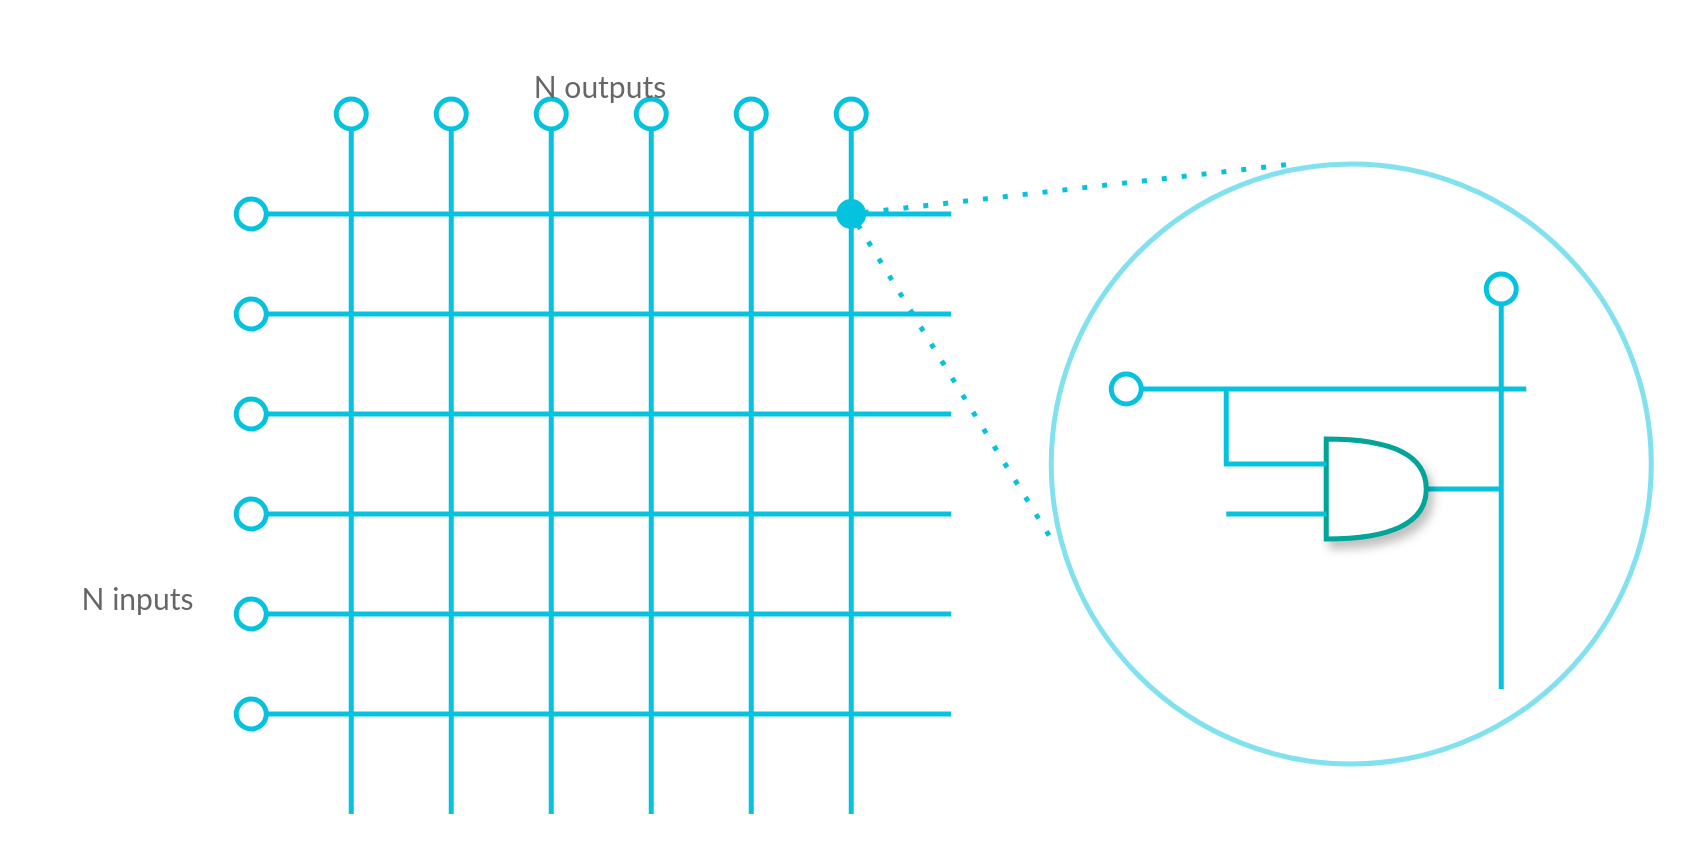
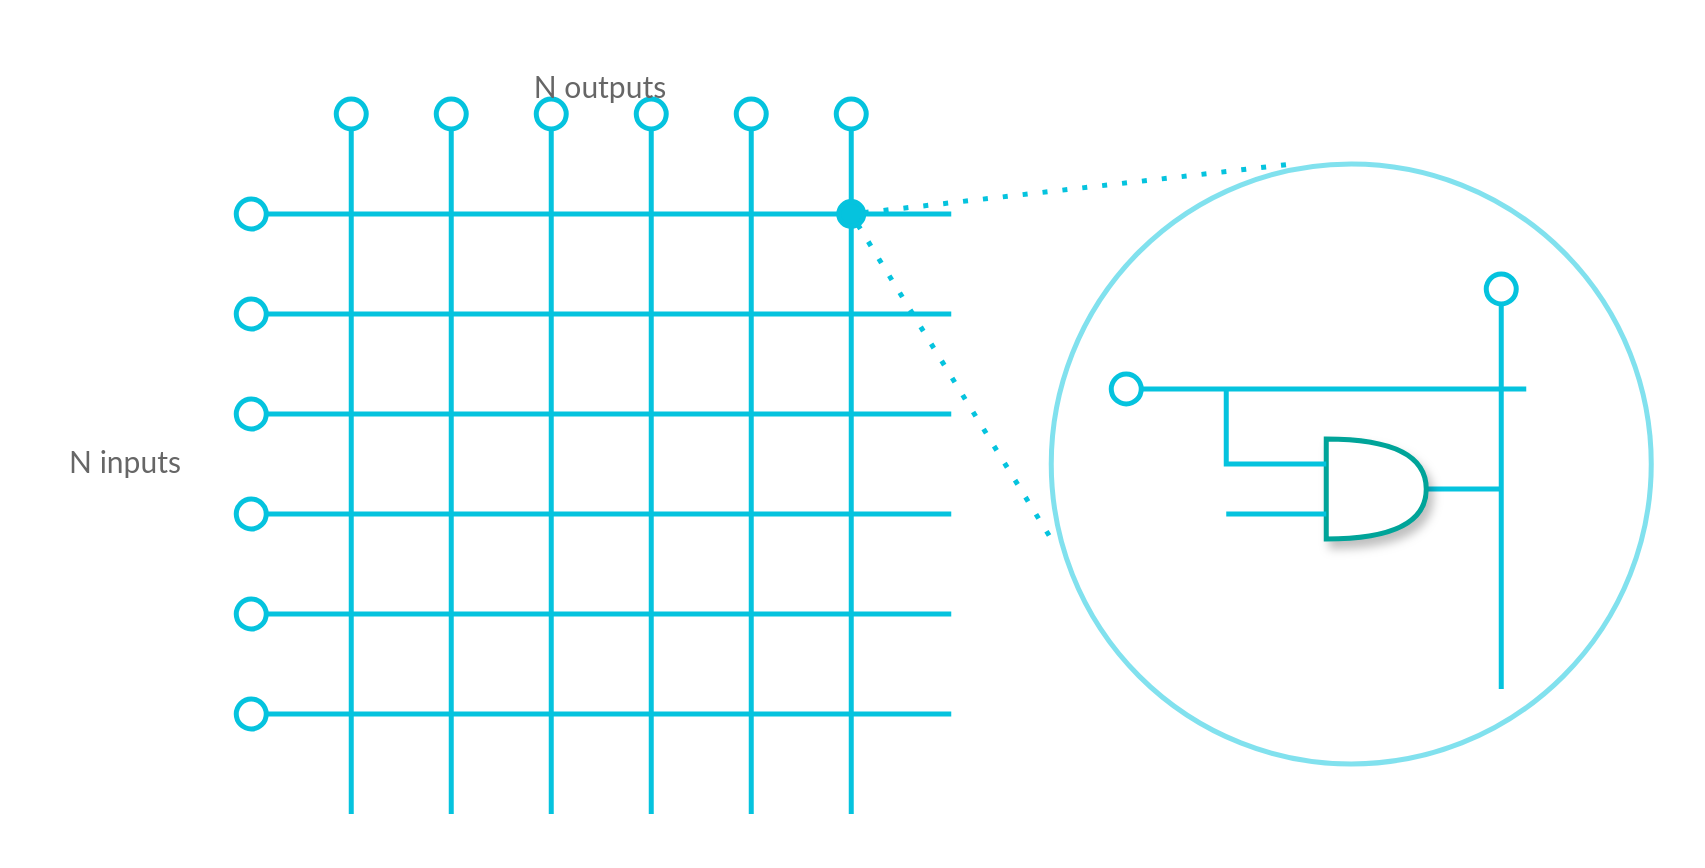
node "N inputs": moved (139, 601) -> (126, 464)
